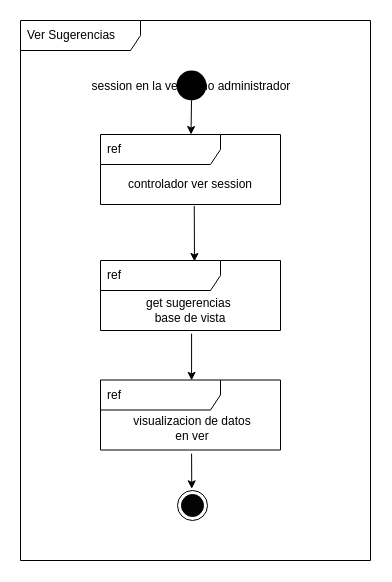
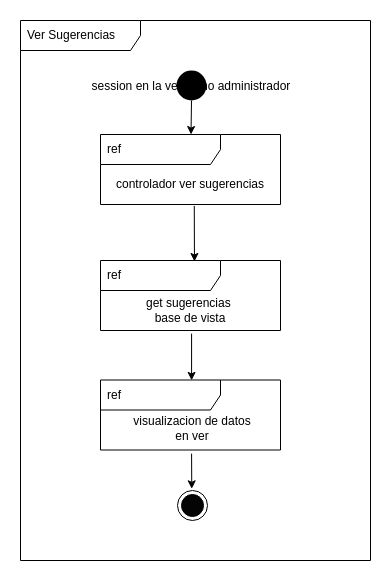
node "controlador ver session": label "controlador ver session" -> "controlador ver sugerencias"
